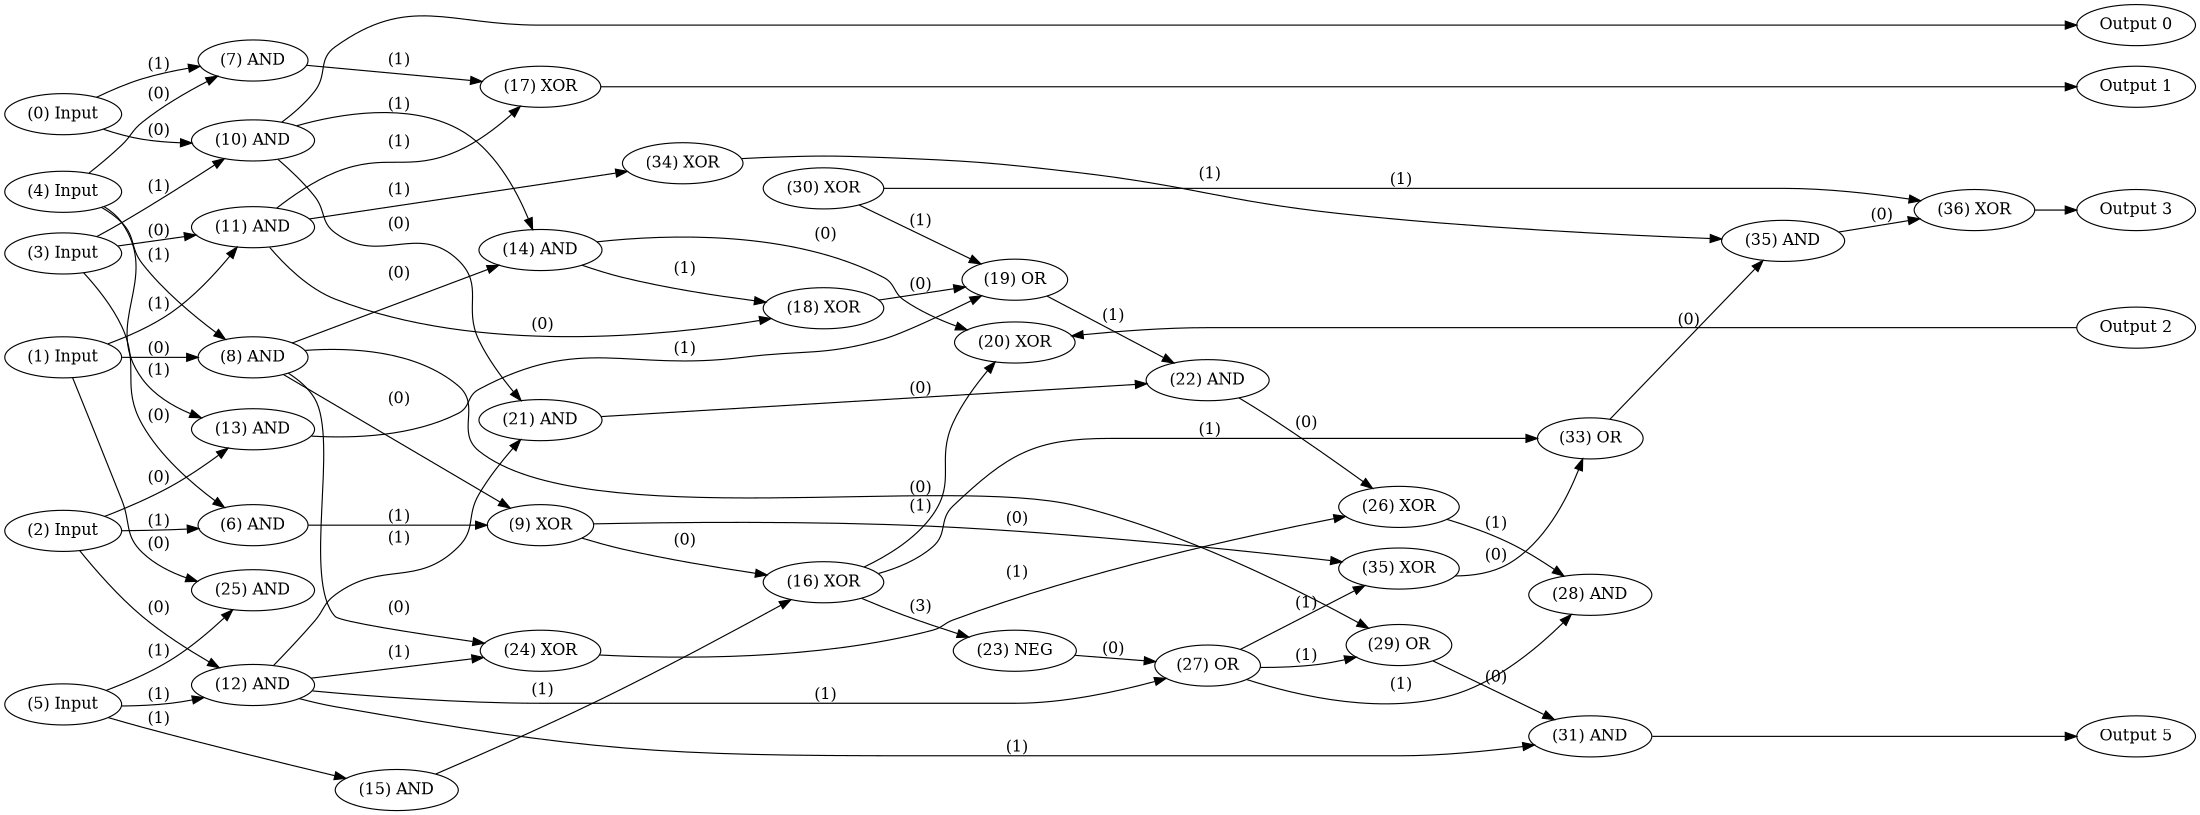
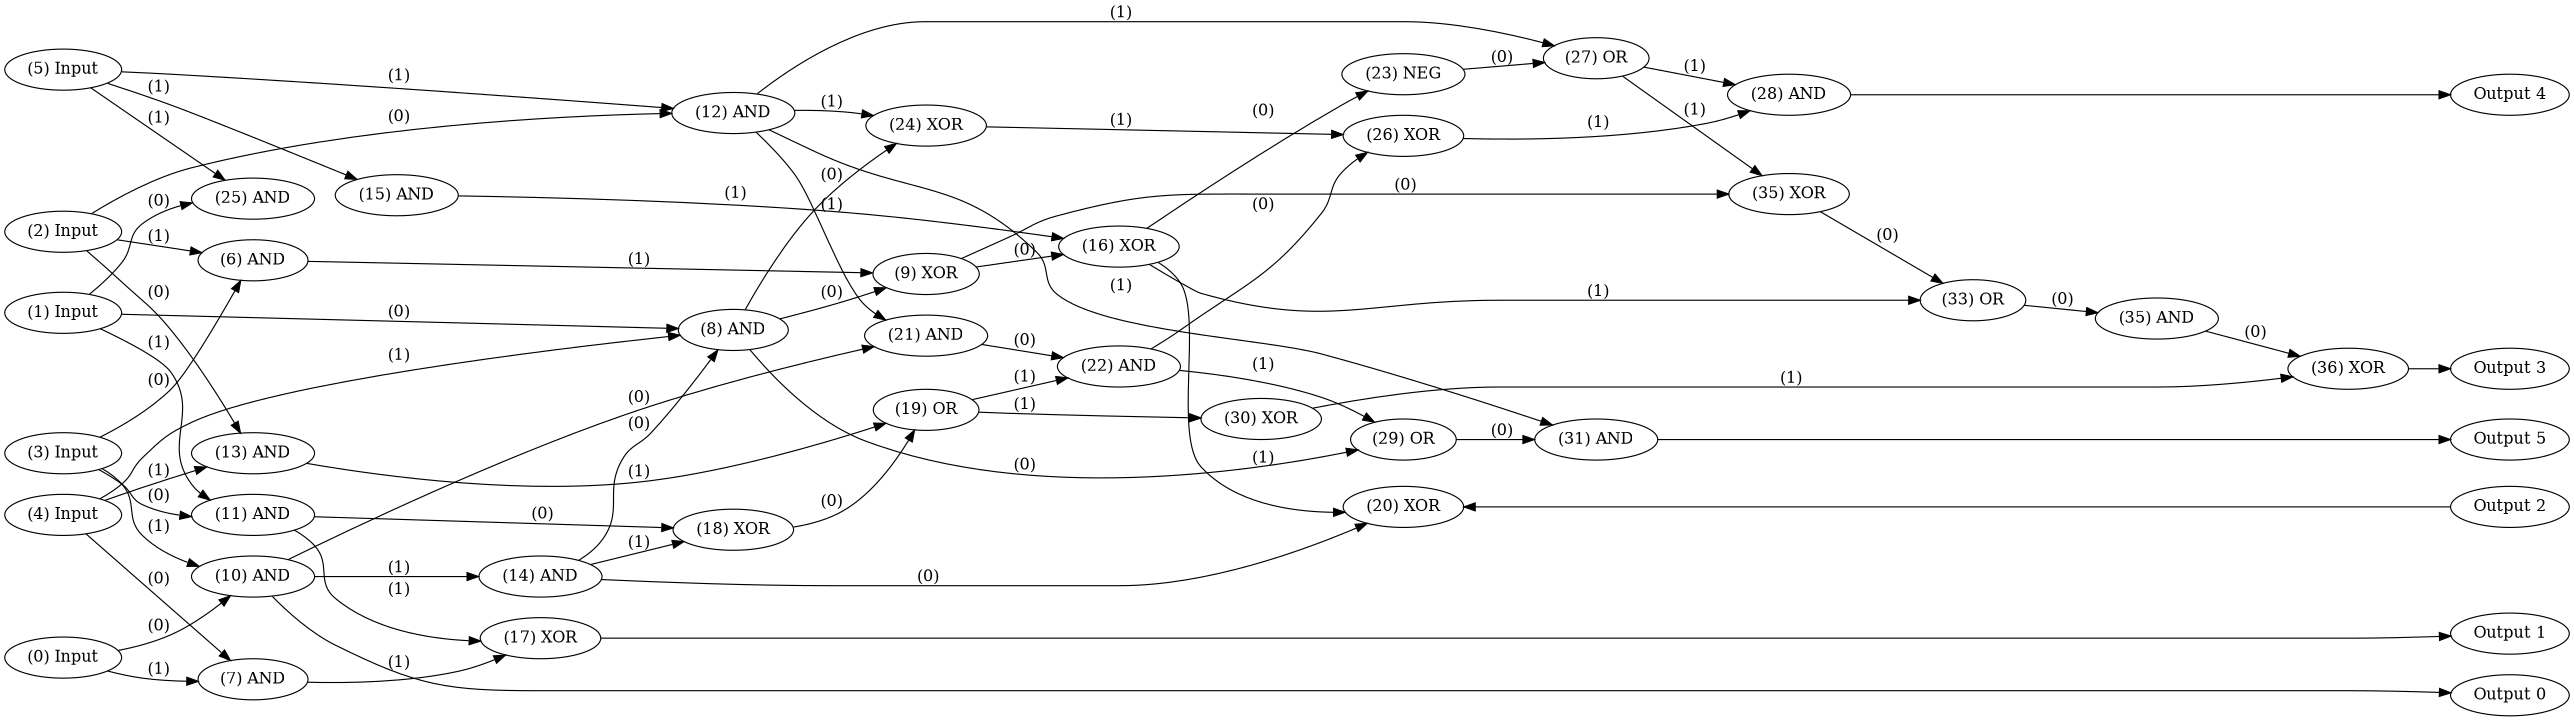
node "Output 4": added
node "(34) XOR": removed
edge "(30) XOR" -> "(19) OR": reversed
edge "(8) AND" -> "(14) AND": reversed
edge "(16) XOR" -> "(23) NEG": label " (3)" -> " (0)"
edge "(27) OR" -> "(29) OR": now "(22) AND" -> "(29) OR"
